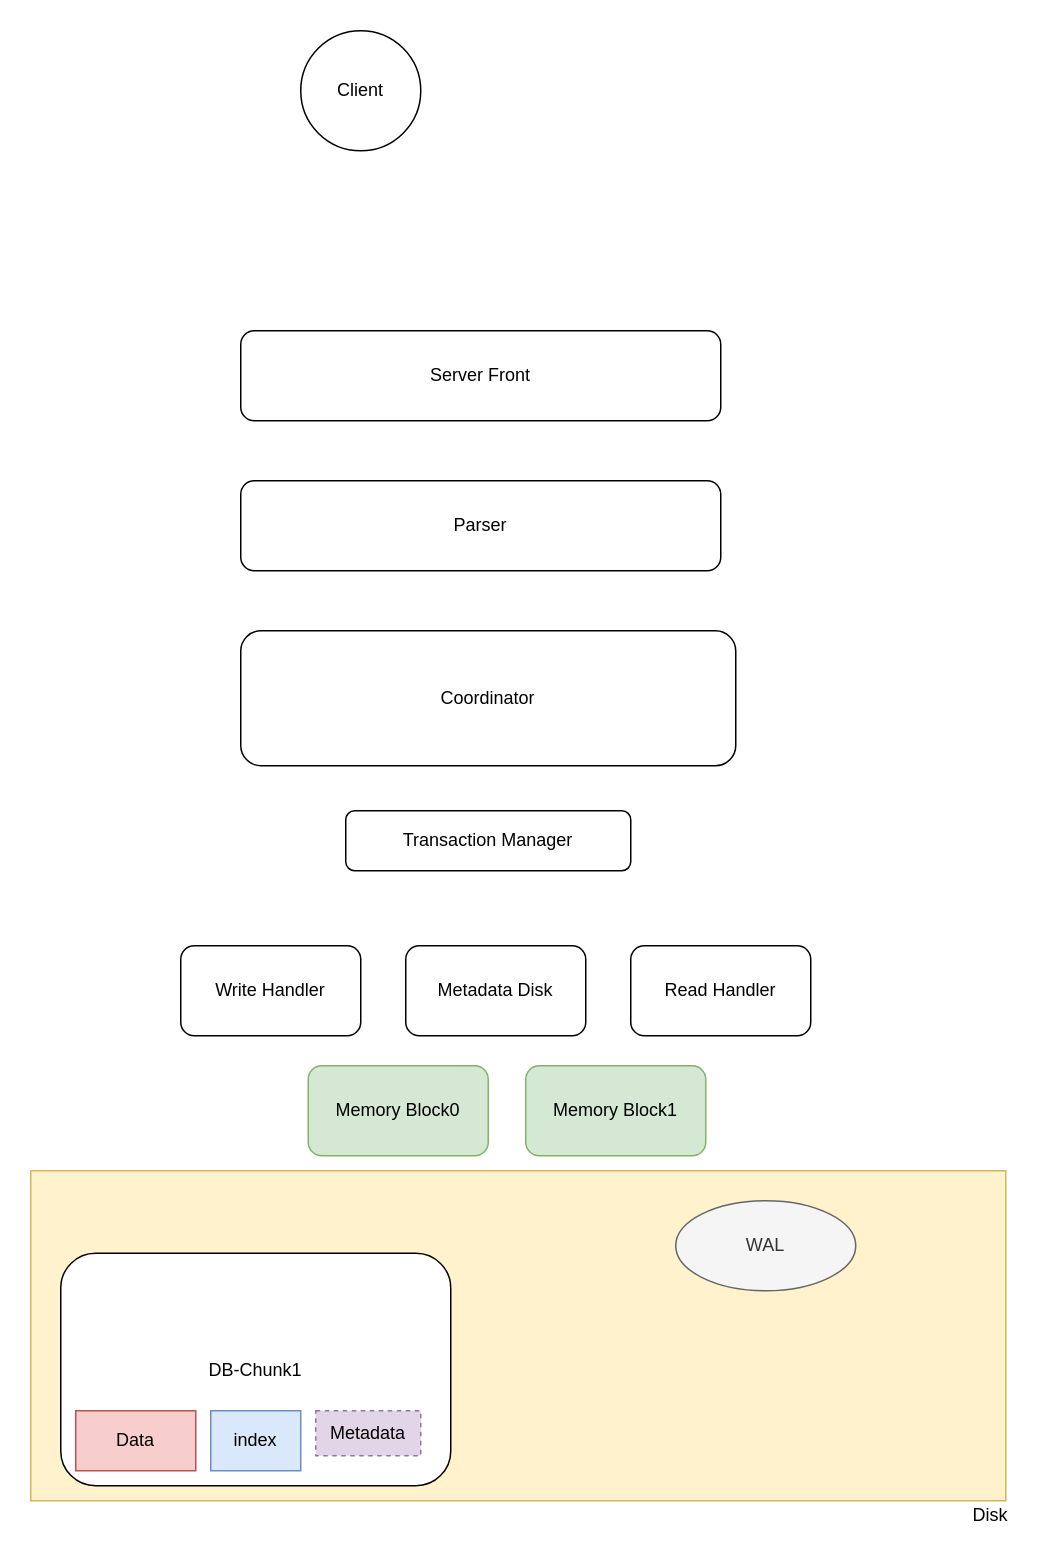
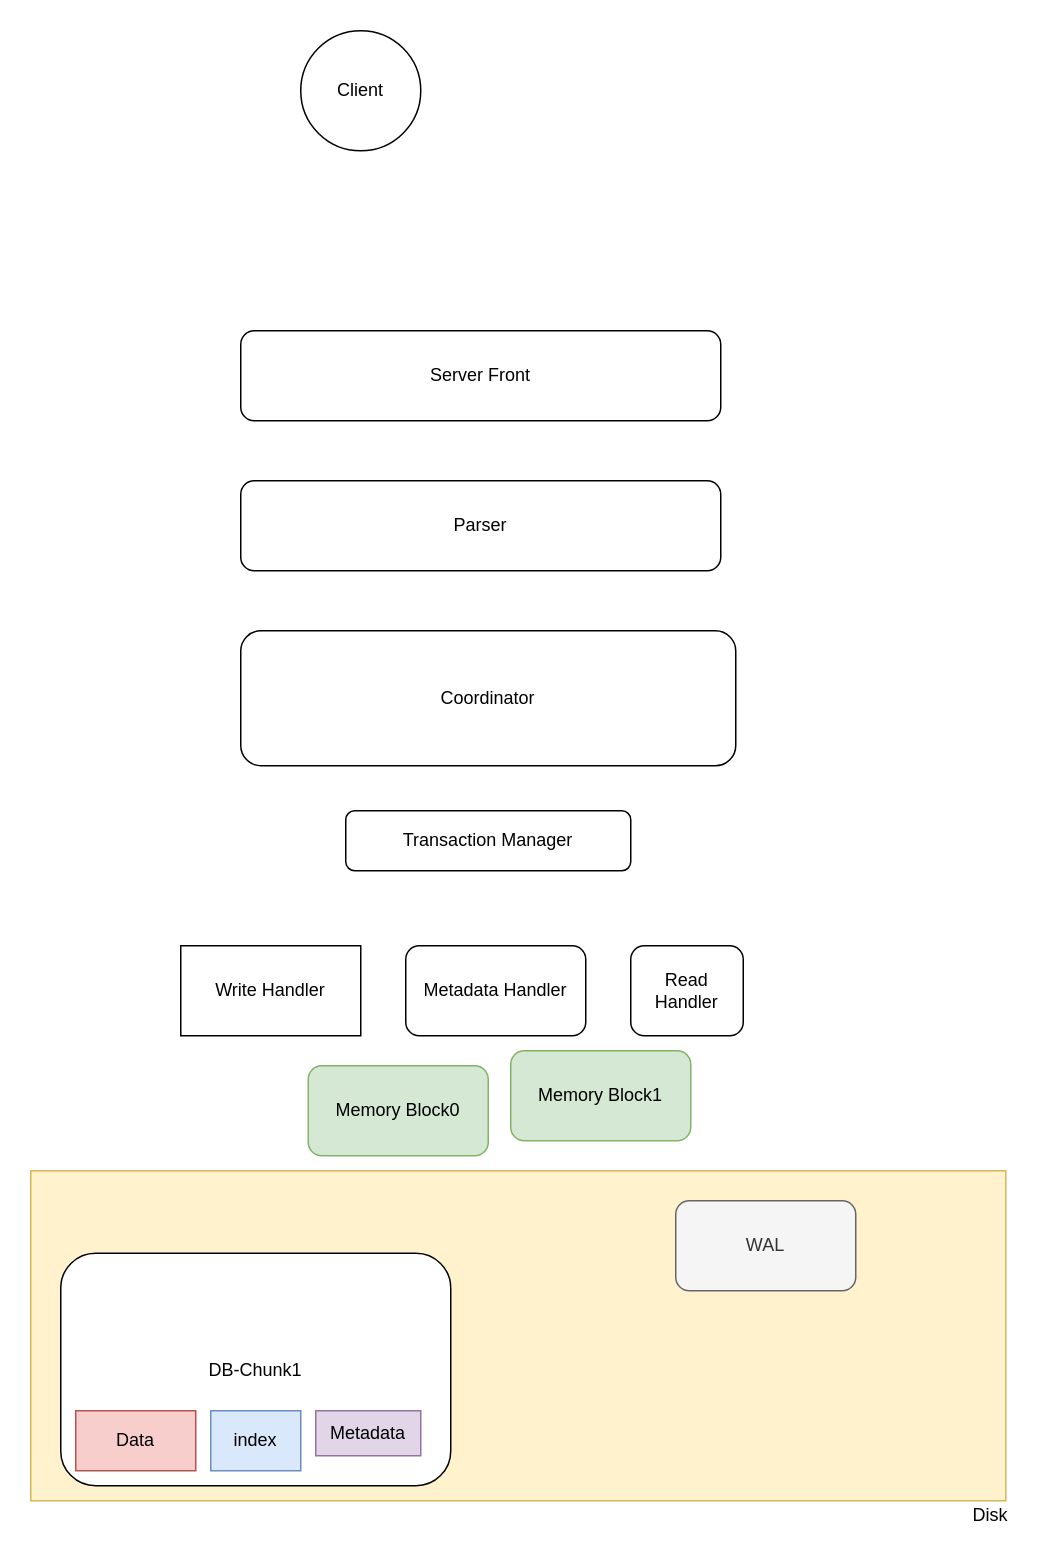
node "Write Handler": shape rounded rectangle -> rectangle
node "Metadata Disk": label "Metadata Disk" -> "Metadata Handler"
node "Read Handler": size 180x90 -> 113x90
node "Memory Block1": moved (616, 1111) -> (601, 1096)
node "WAL": shape ellipse -> rounded rectangle
node "Metadata": style dashed -> solid
